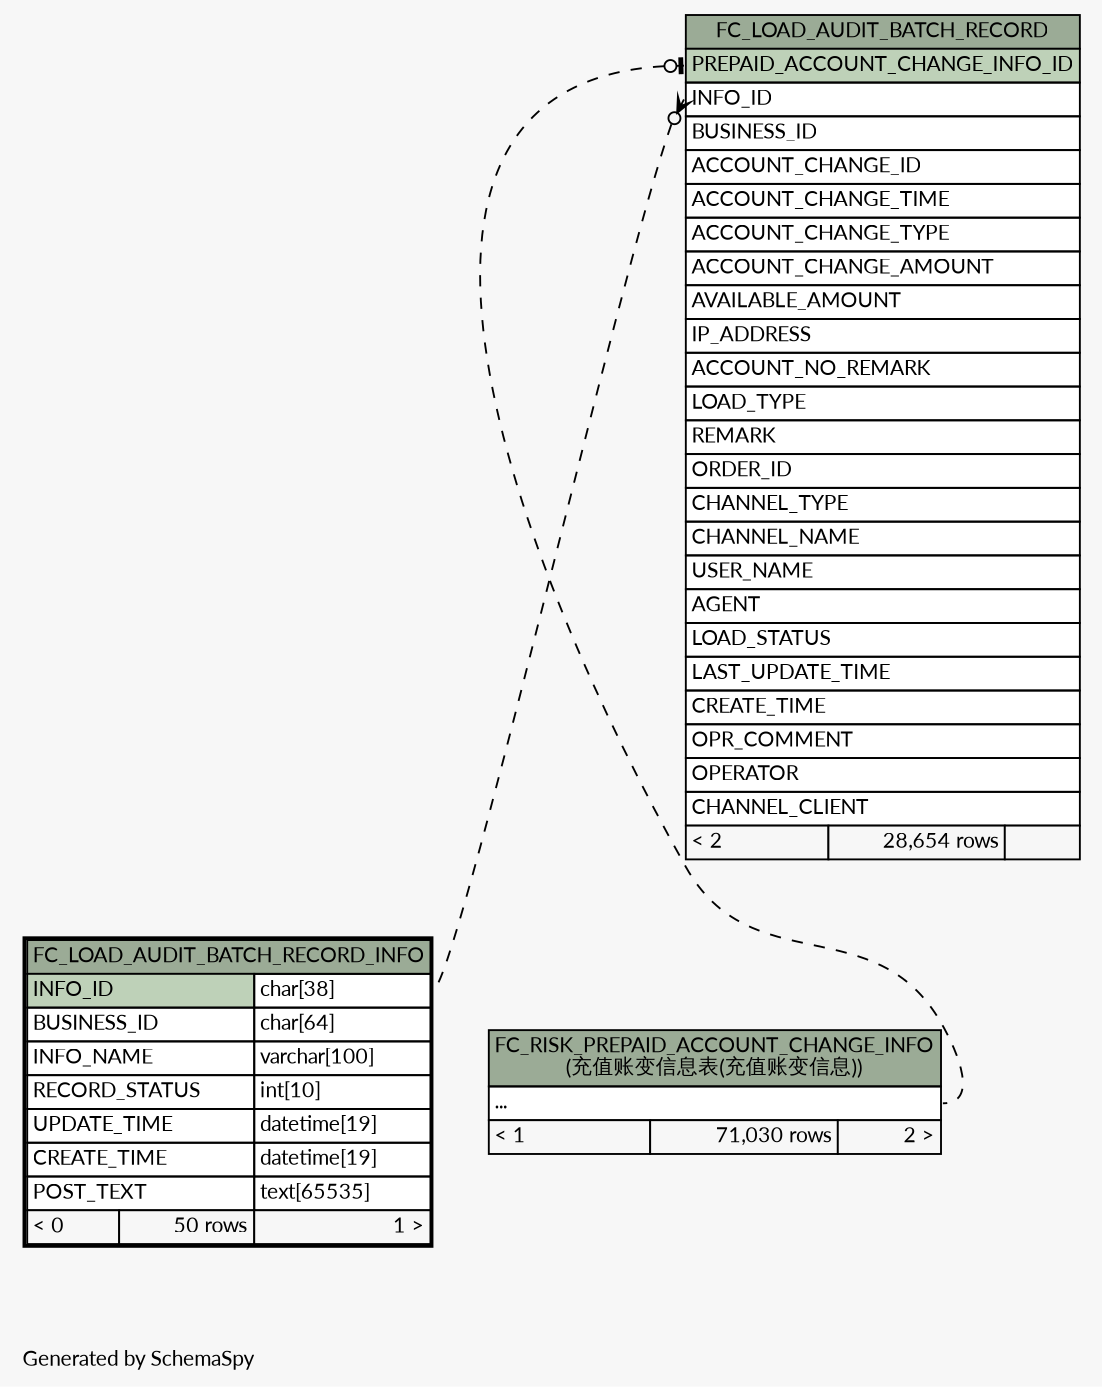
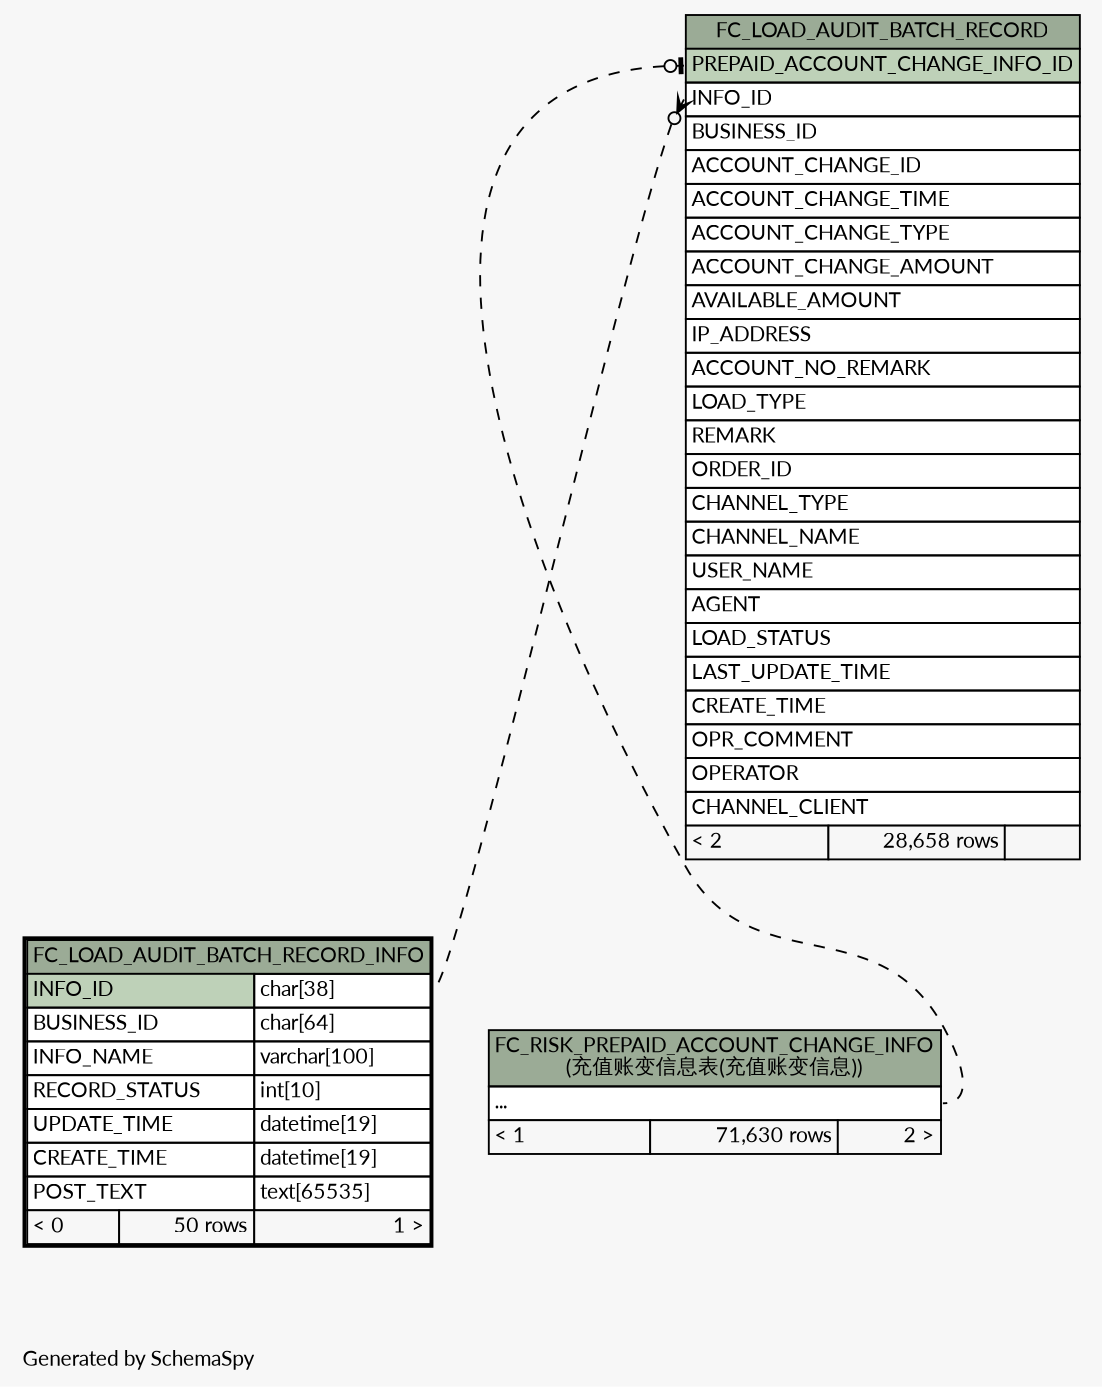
node "FC_LOAD_AUDIT_BATCH_RECORD": text "28,654 rows" -> "28,658 rows"
node "FC_RISK_PREPAID_ACCOUNT_CHANGE_INFO": text "71,030 rows" -> "71,630 rows"
